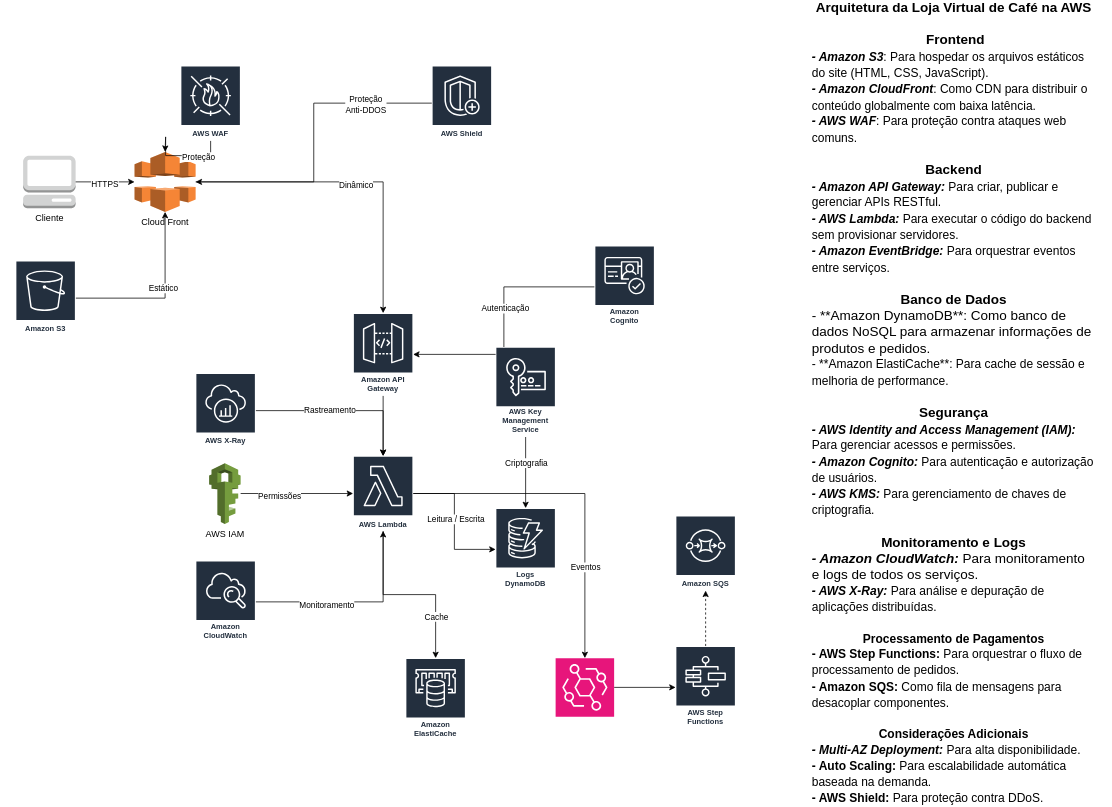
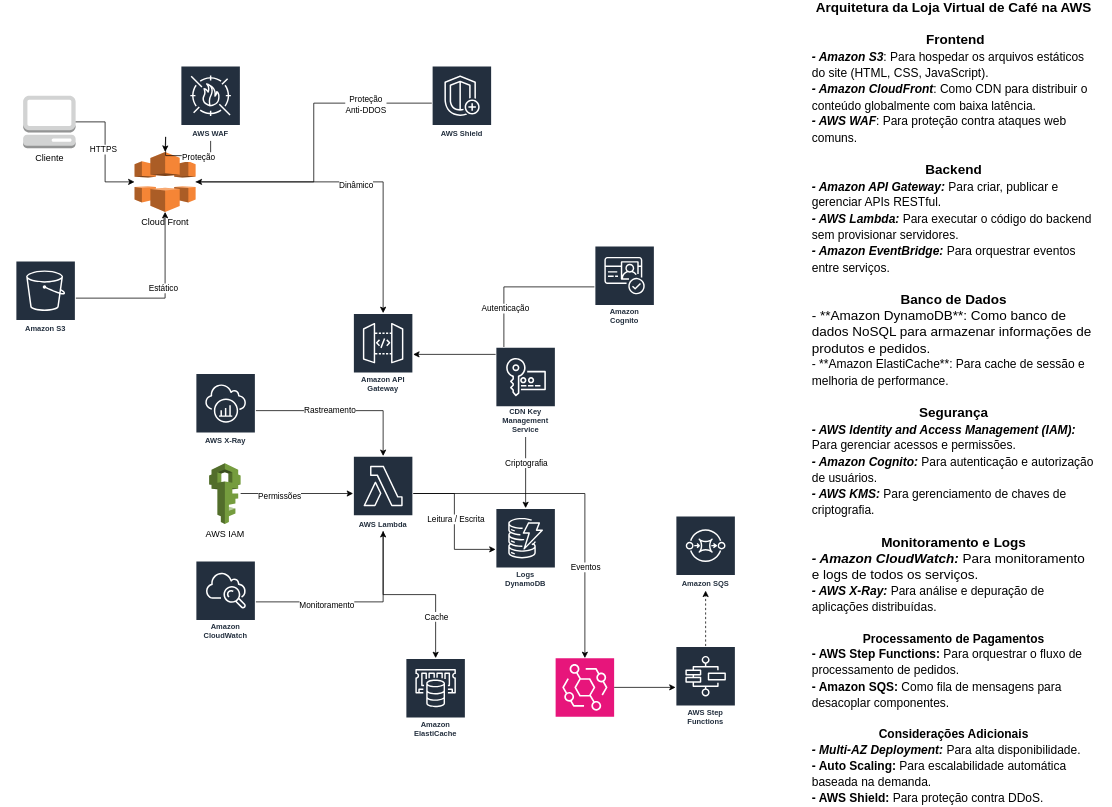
node "Cliente": moved (49, 182) -> (49, 122)
edge "Amazon API Gateway" -> "AWS Lambda": removed
node "AWS Key Management Service": label "AWS Key Management Service" -> "CDN Key Management Service"
